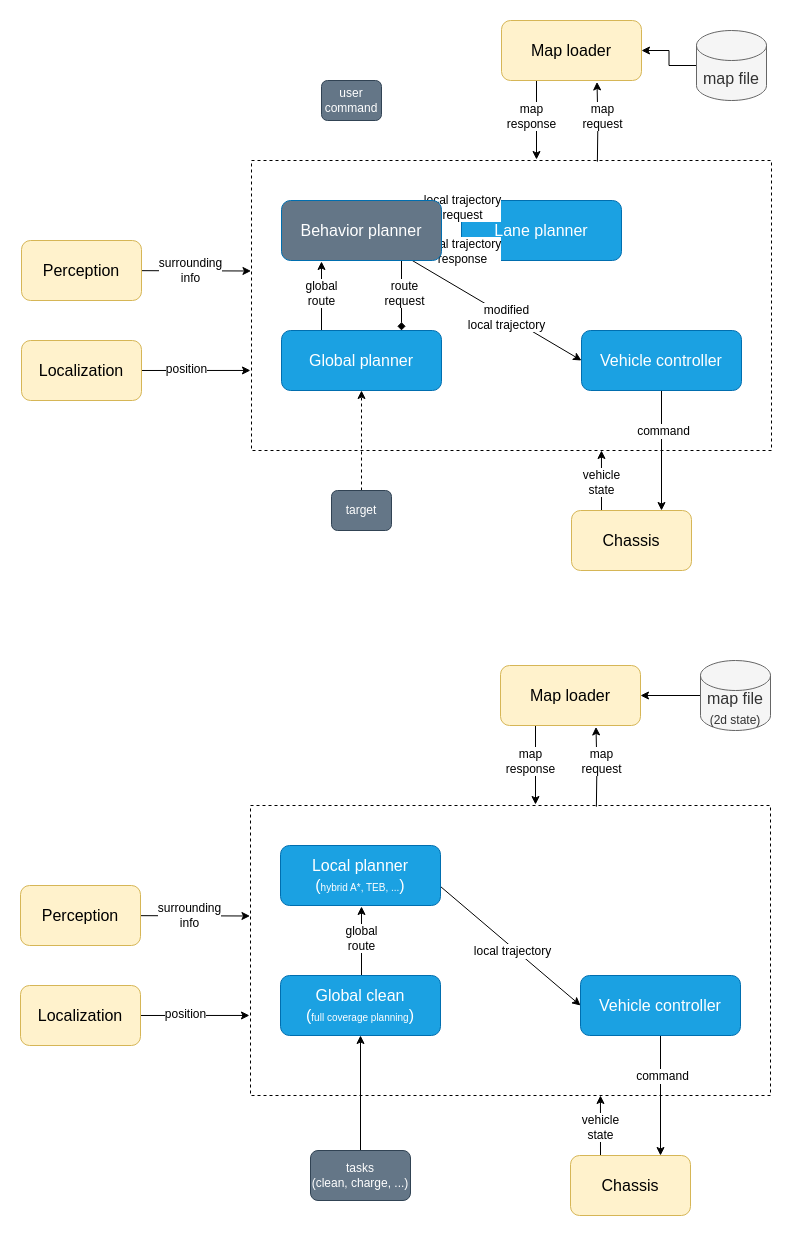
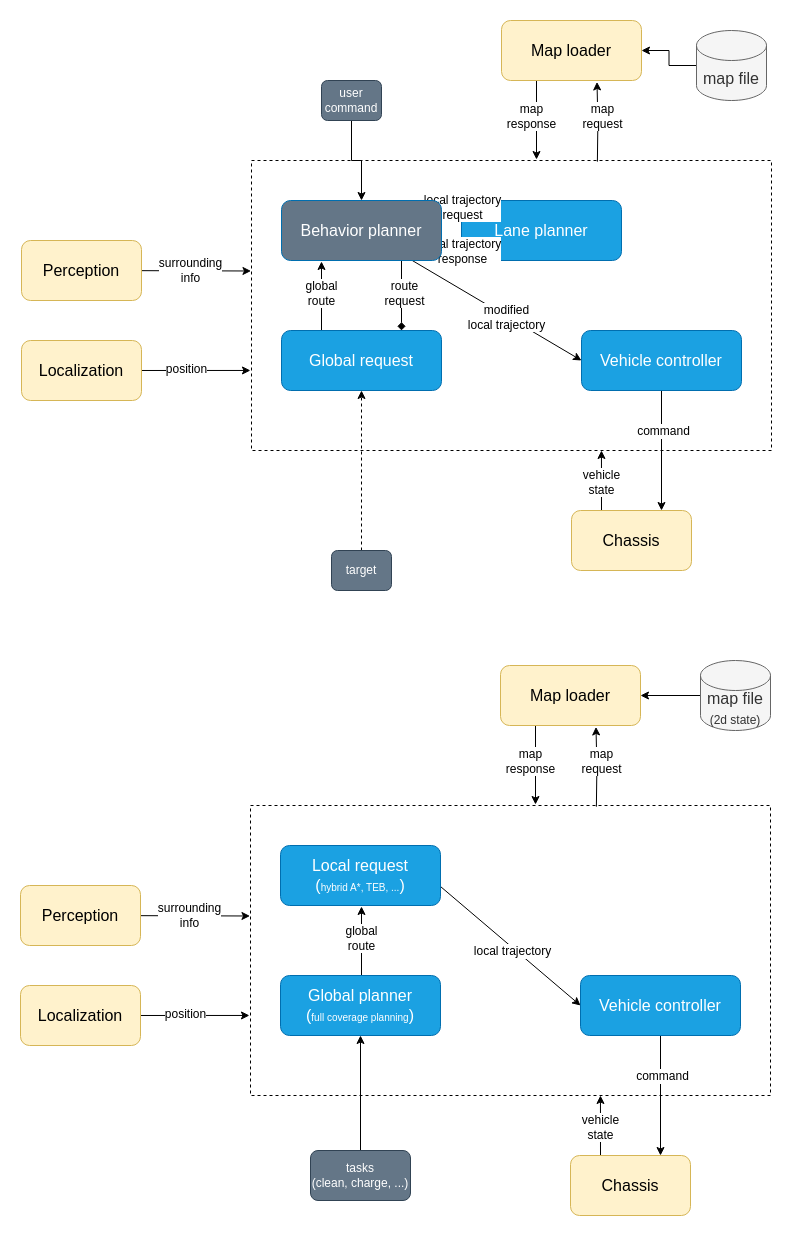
edge "user command" -> "Behavior planner": added
node "Global planner": label "Global planner" -> "Global request"
node "target": moved (362, 511) -> (362, 571)
node "Local planner (hybrid A*, TEB, ...)": label "Local planner (hybrid A*, TEB, ...)" -> "Local request (hybrid A*, TEB, ...)"
node "Global clean (full coverage planning)": label "Global clean (full coverage planning)" -> "Global planner (full coverage planning)"
